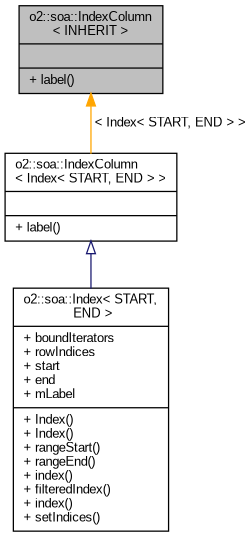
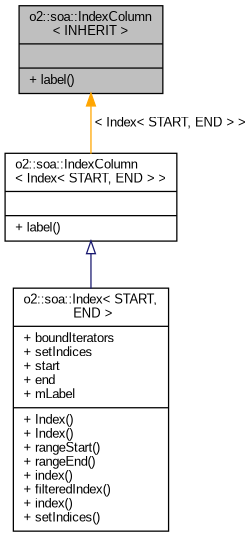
node "o2::soa::Index< START,": text "+ rowIndices" -> "+ setIndices"
